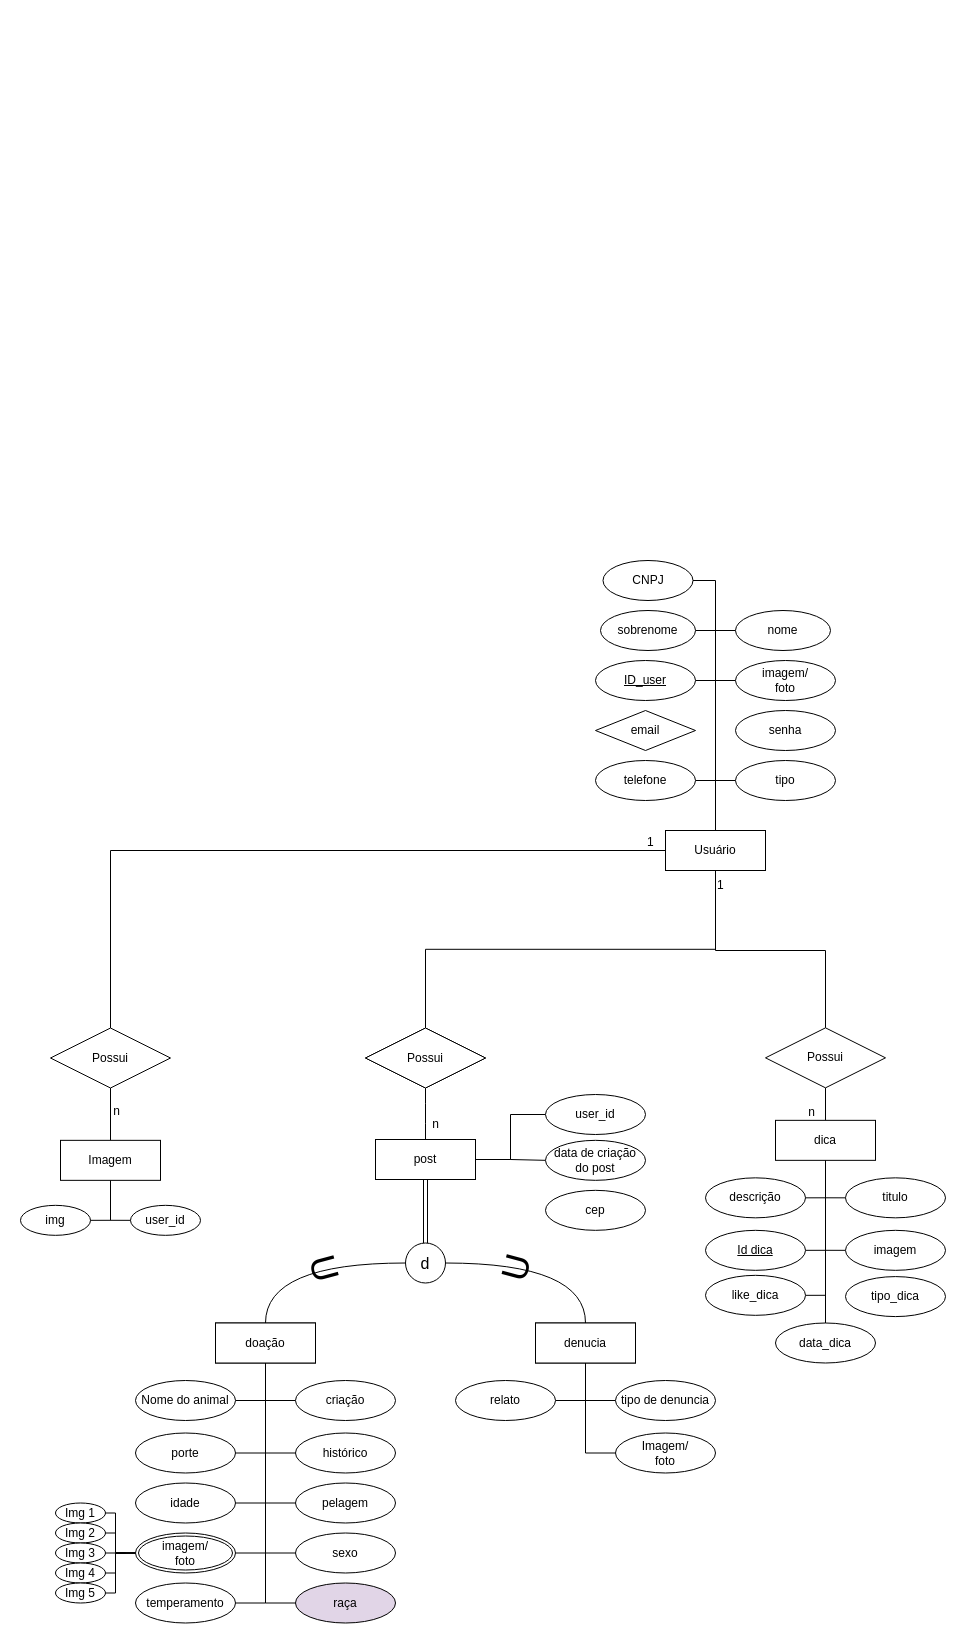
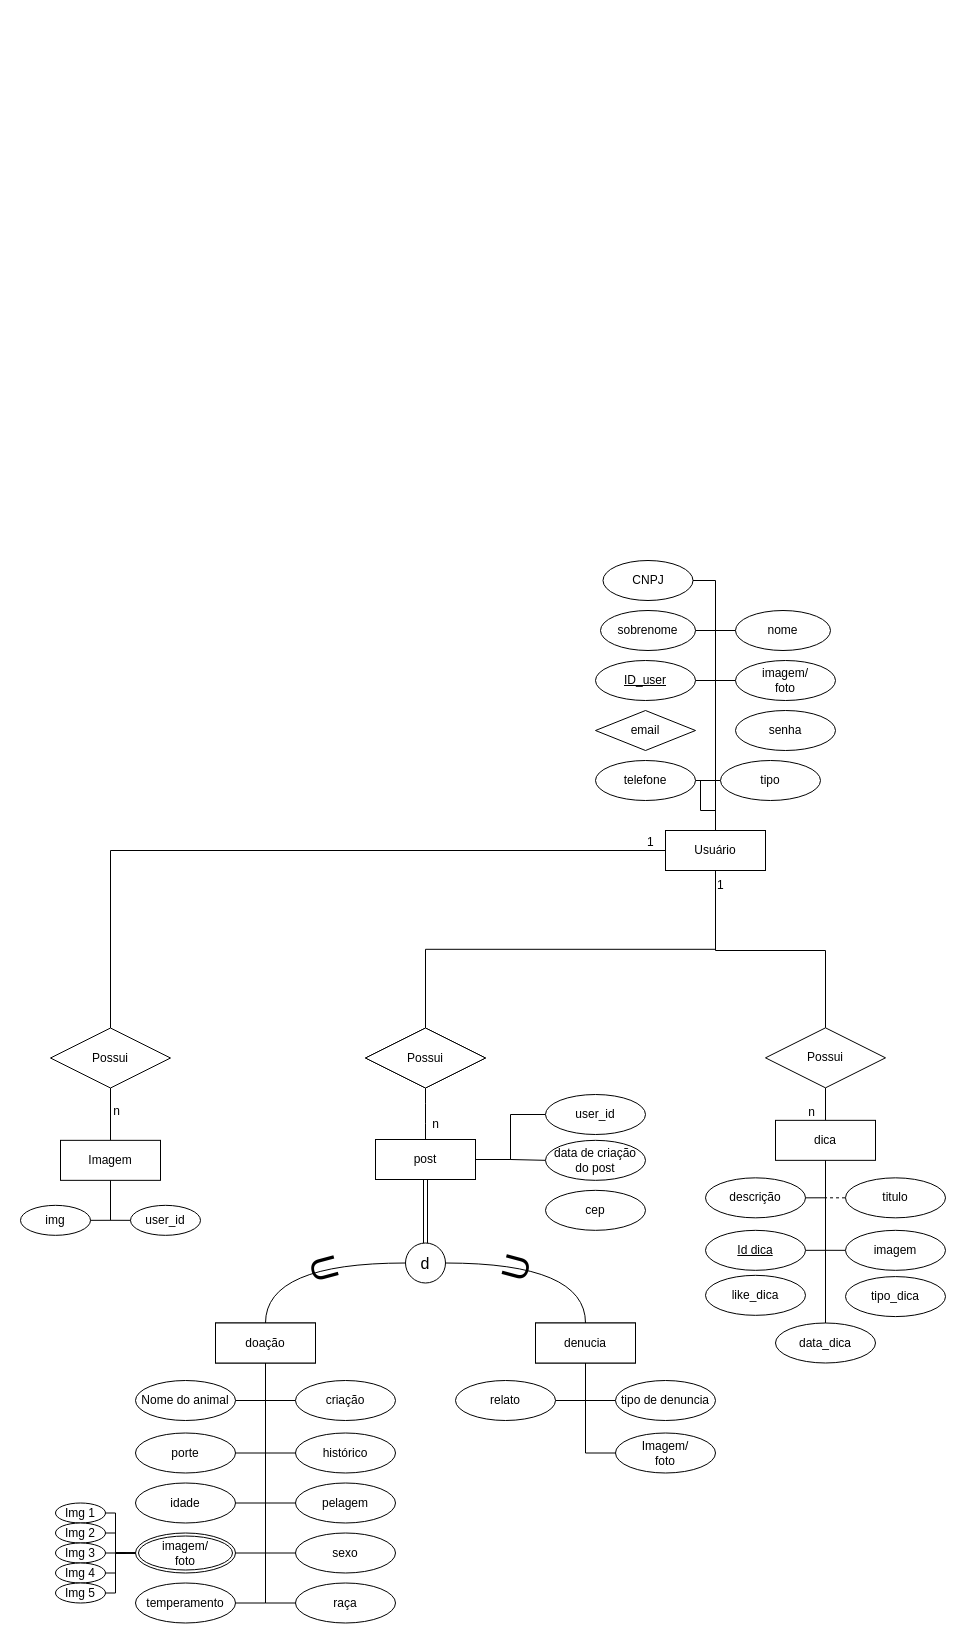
node "tipo": moved (786, 781) -> (771, 781)
edge "dica" -- "titulo": style solid -> dashed
edge "dica" -- "like_dica": removed
node "raça": fillcolor #e1d5e7 -> #ffffff
